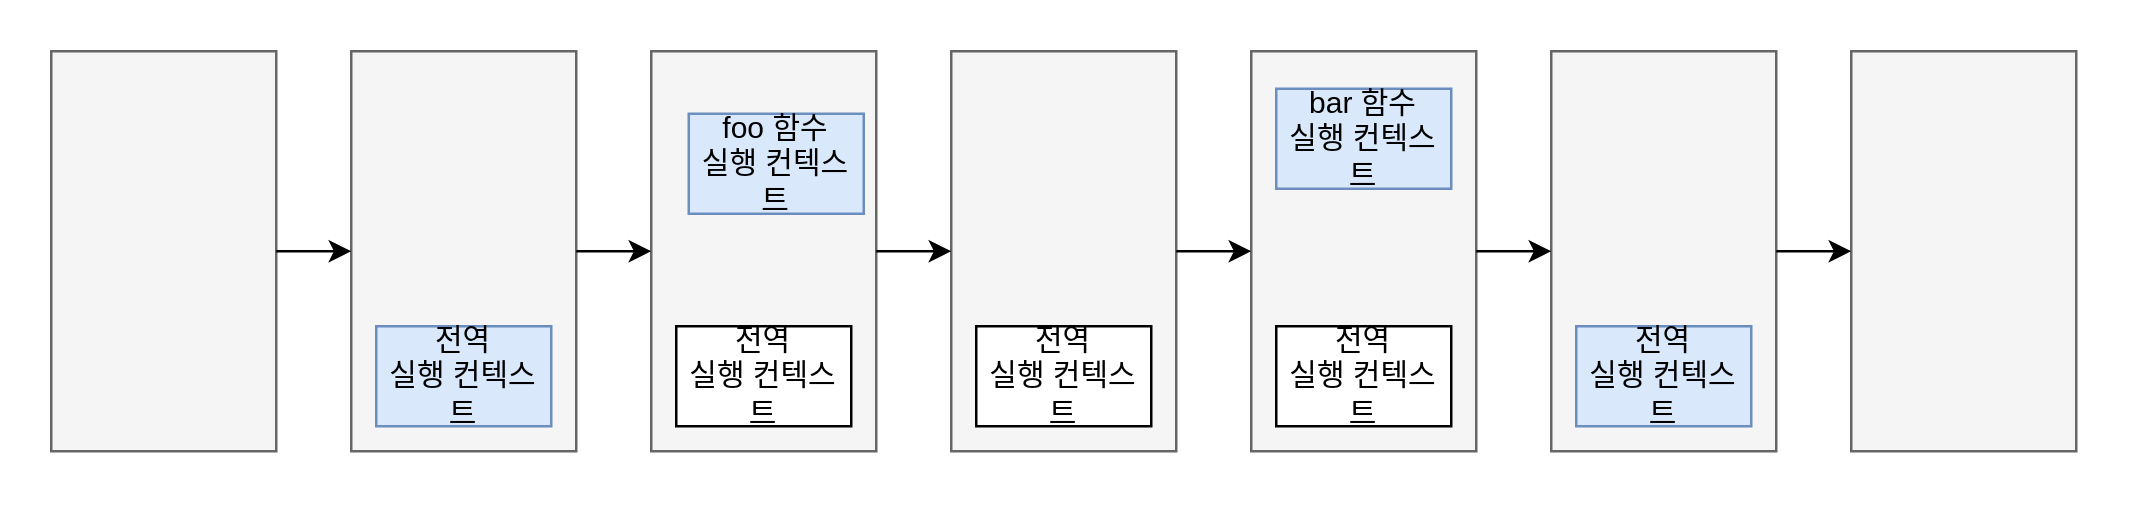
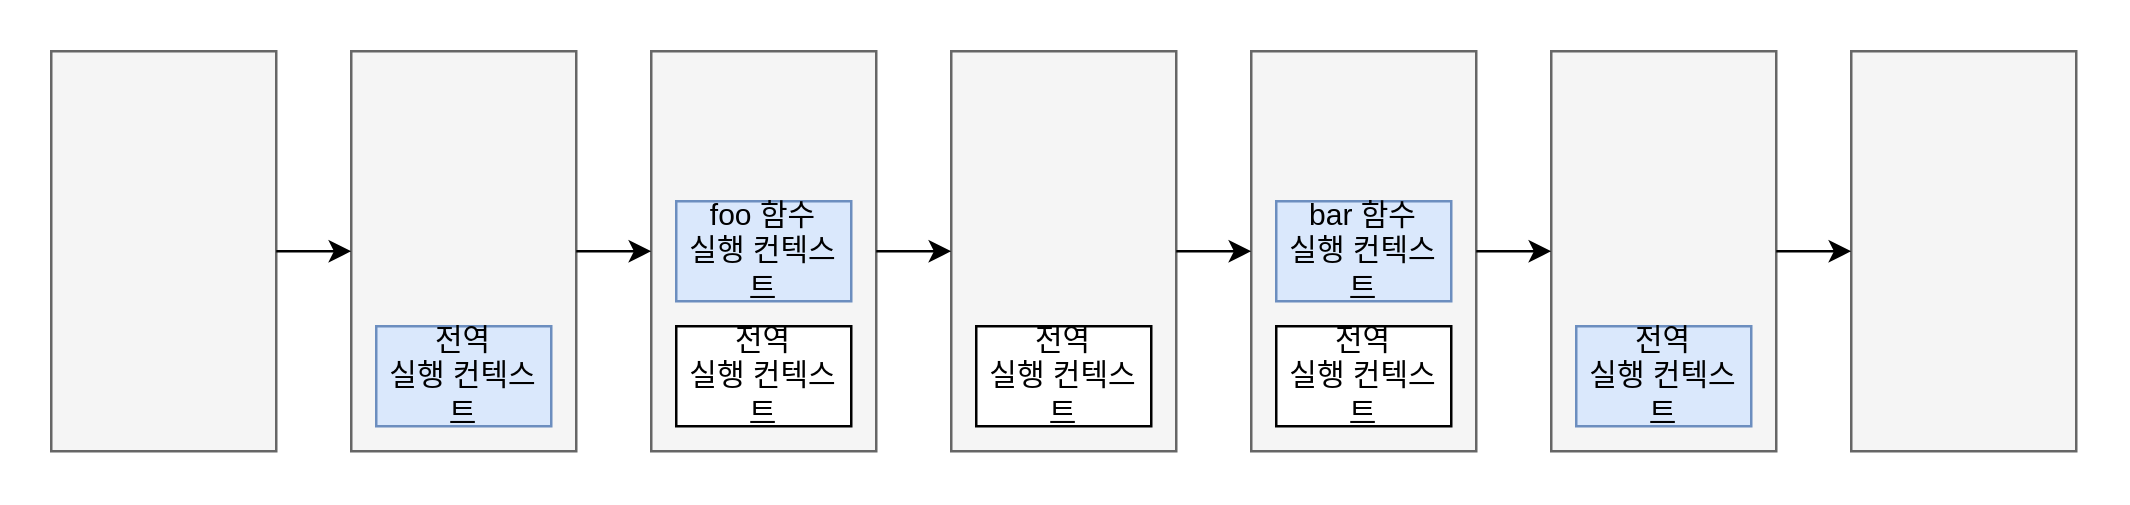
node "bar 함수 실행 컨텍스트": moved (1364, 139) -> (1364, 251)
node "foo 함수 실행 컨텍스트": moved (776, 164) -> (764, 251)
